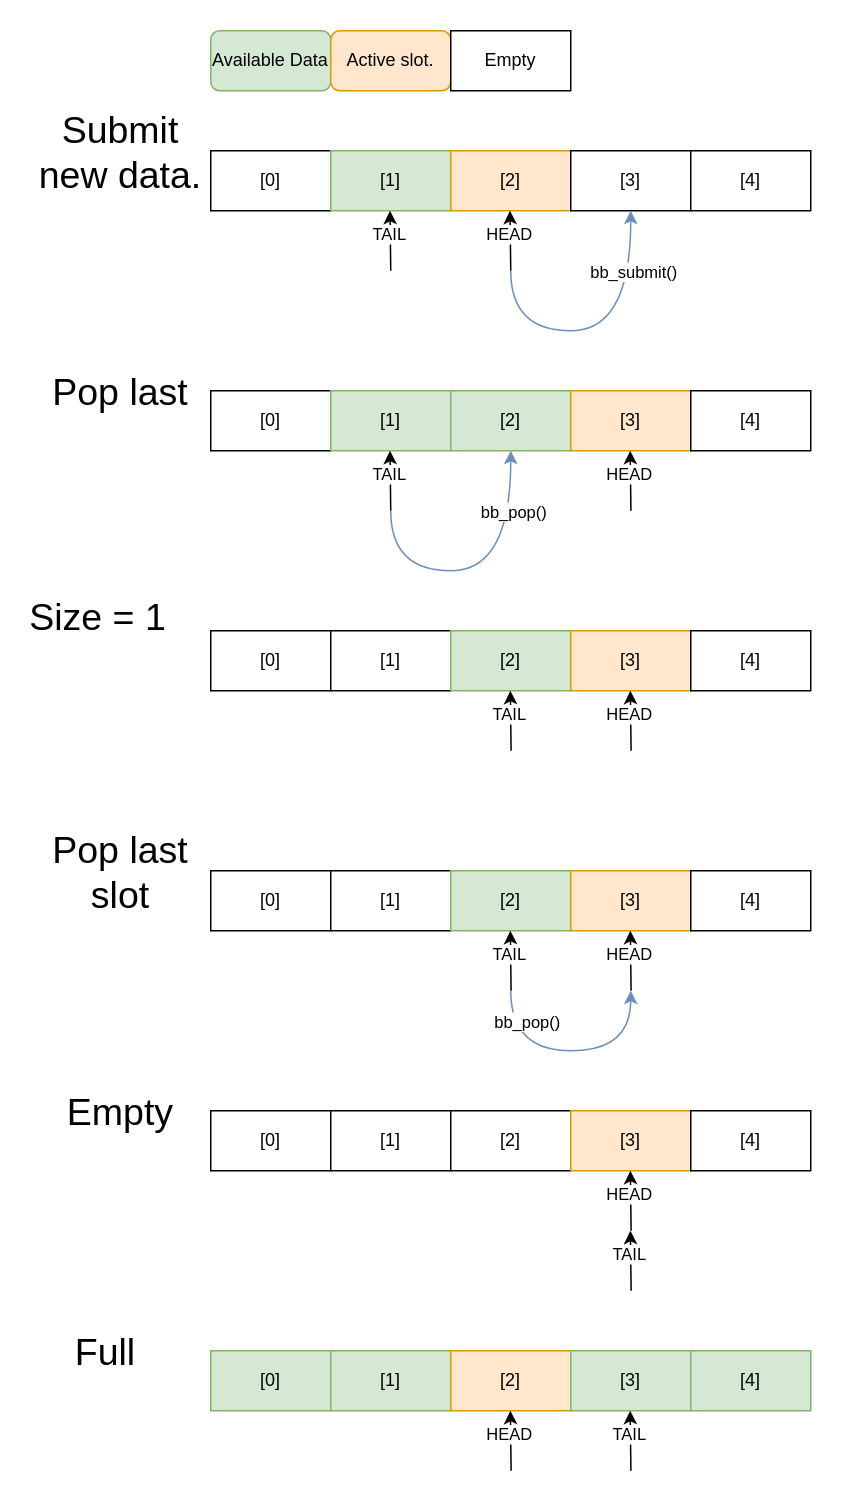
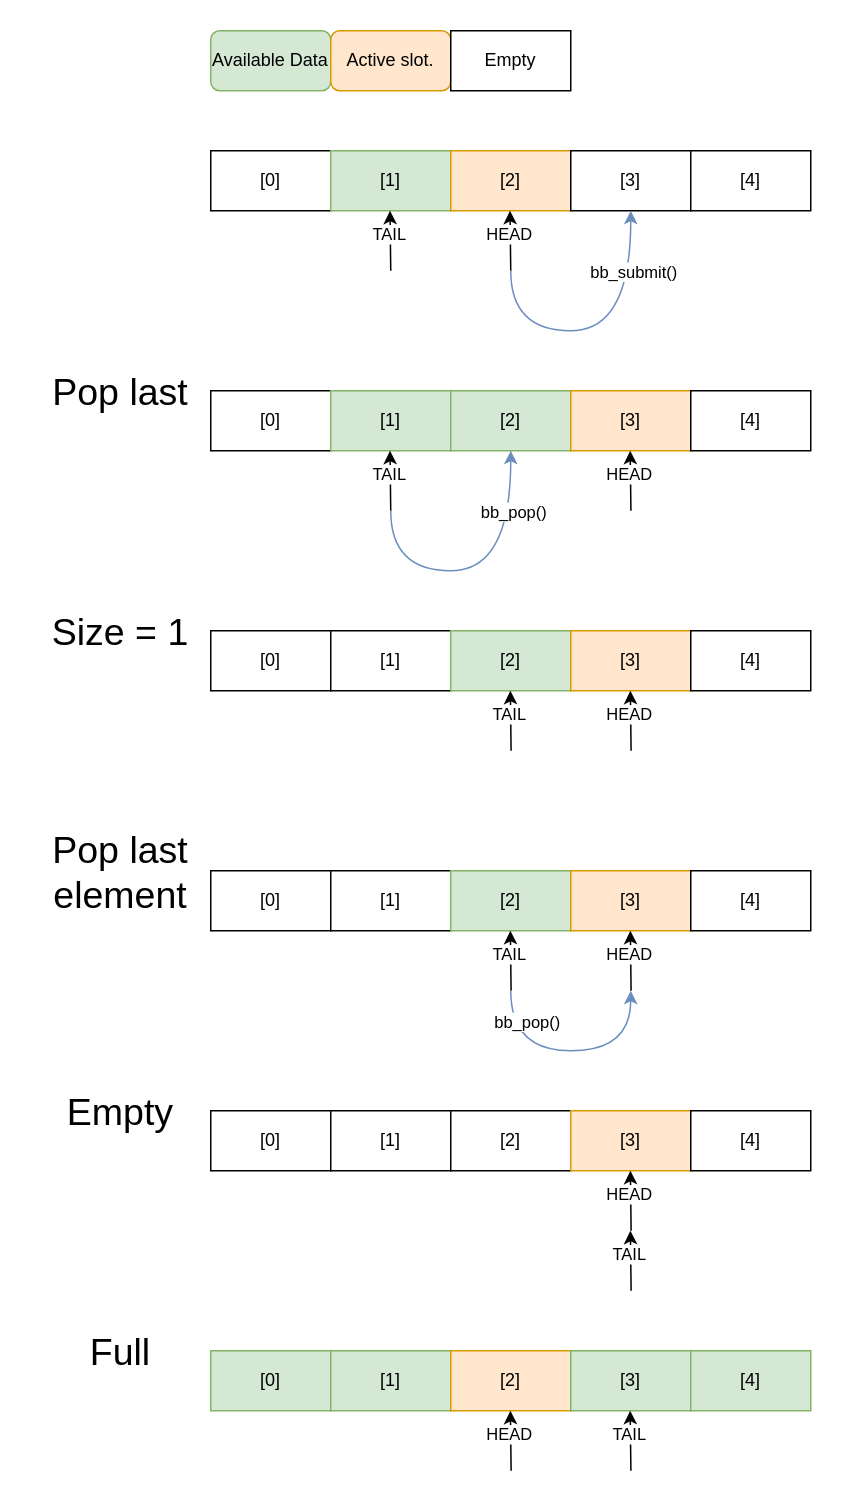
node "Submit new data.": removed
node "Size = 1": moved (98, 616) -> (121, 631)
node "Pop last slot": label "Pop last slot" -> "Pop last element"
node "Full": moved (106, 1351) -> (121, 1351)
